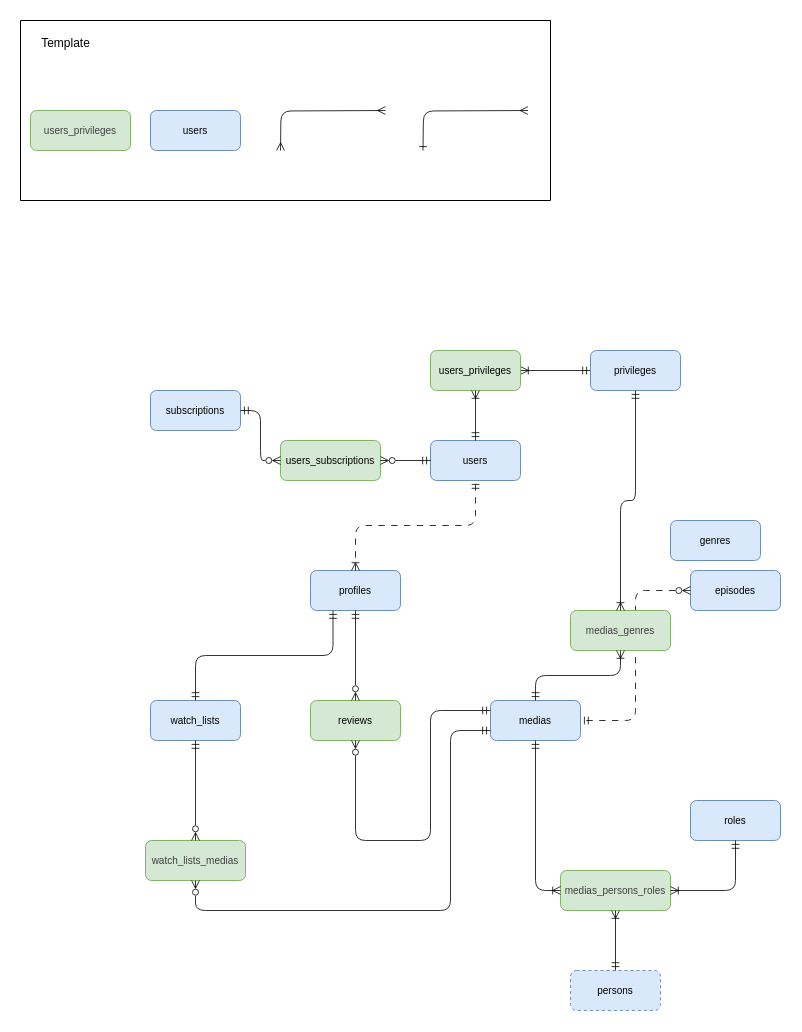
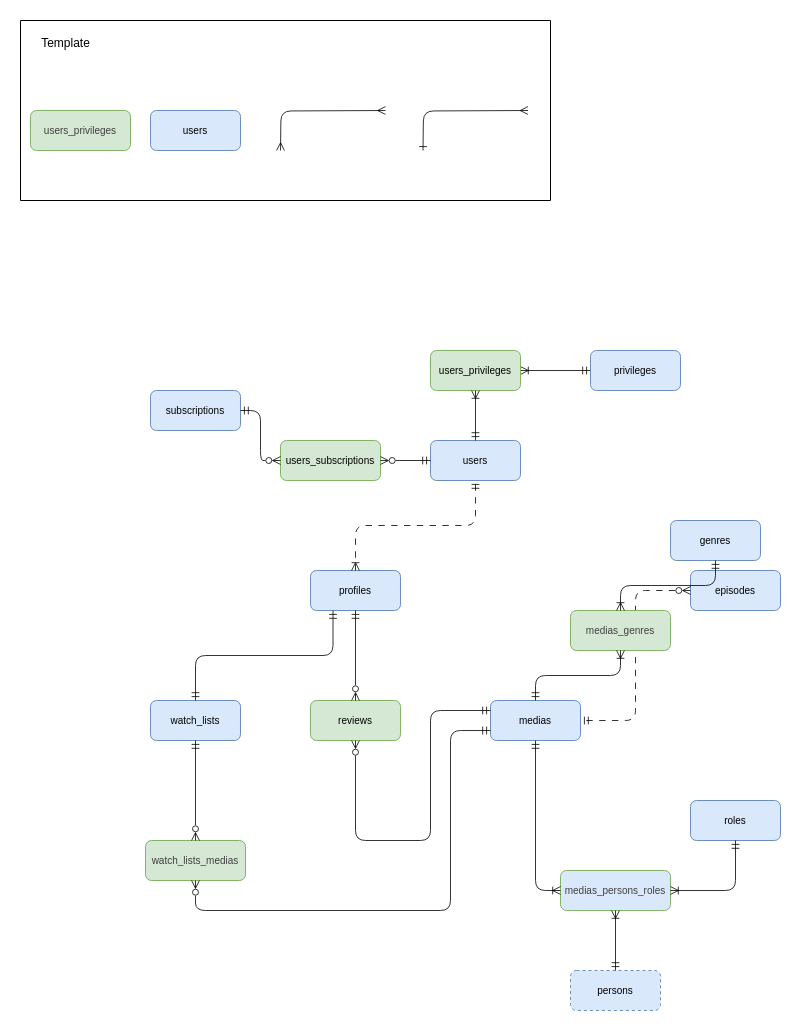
edge "privileges" -- "medias_genres": now "genres" -- "medias_genres"
node "medias_persons_roles": fillcolor #d5e8d4 -> #dae8fc
